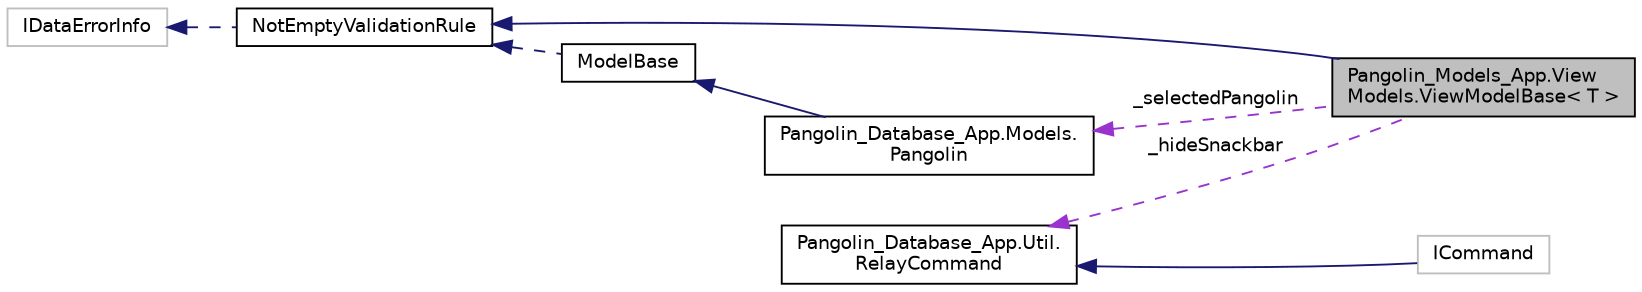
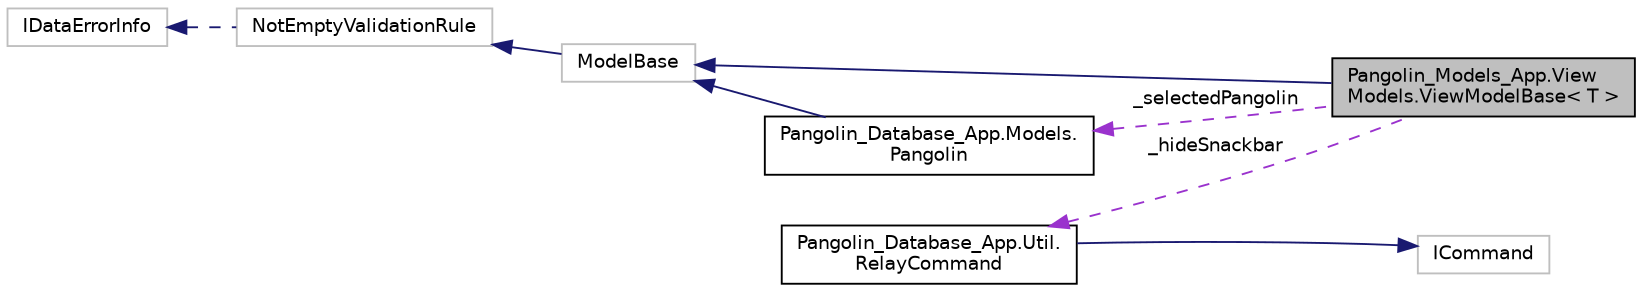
node "NotEmptyValidationRule": color black -> grey75
edge "Pangolin_Models_App.View Models.ViewModelBase< T >" -> "NotEmptyValidationRule": now "Pangolin_Models_App.View Models.ViewModelBase< T >" -> "ModelBase"
edge "ModelBase" -> "NotEmptyValidationRule": style dashed -> solid
node "ModelBase": color black -> grey75
edge "ICommand" -> "Pangolin_Database_App.Util. RelayCommand": reversed
